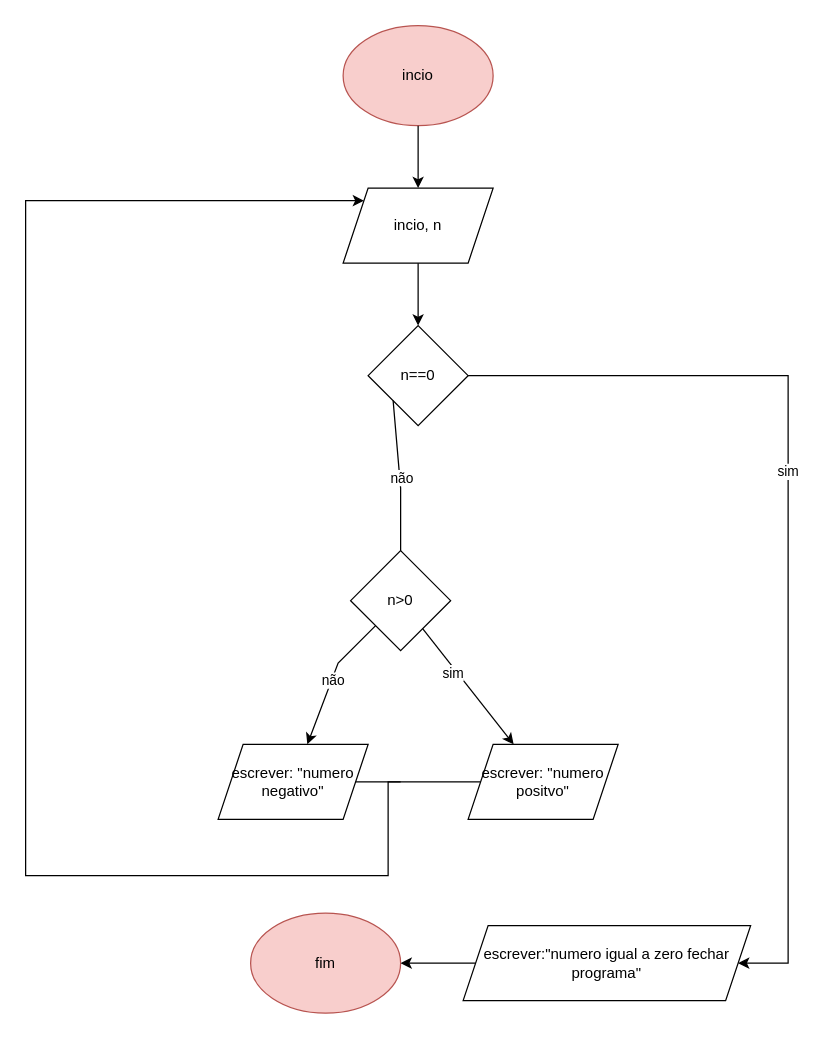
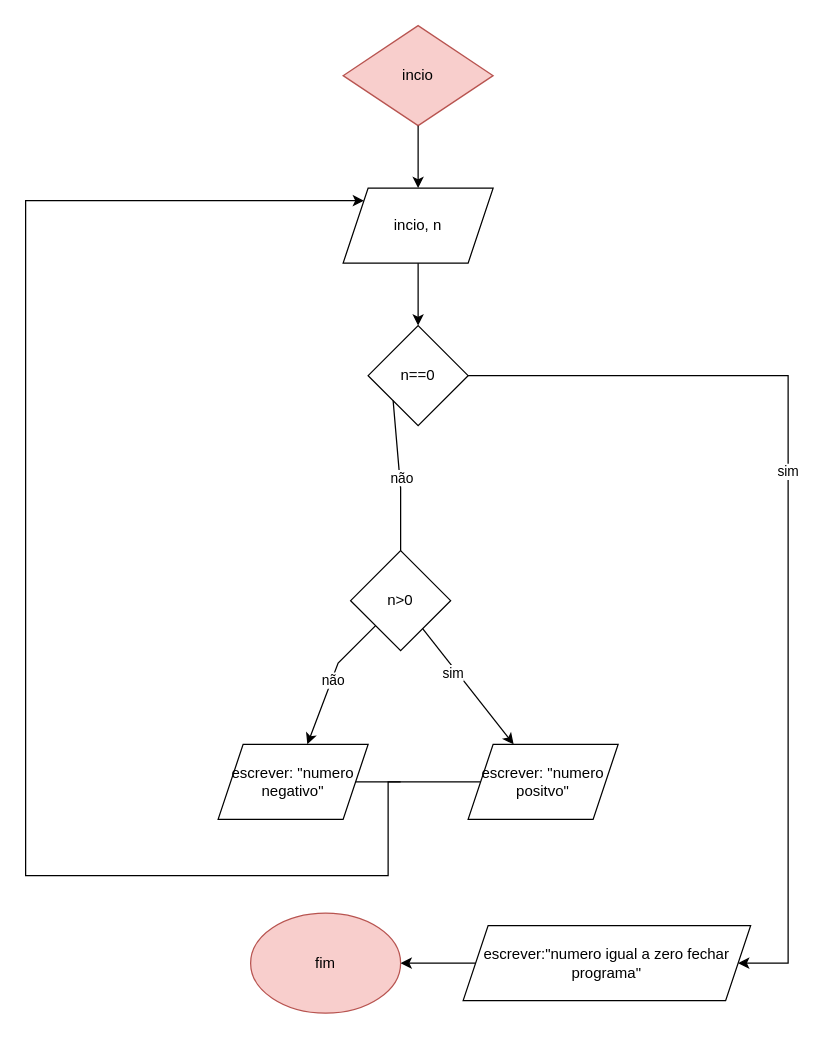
node "incio": shape ellipse -> diamond
